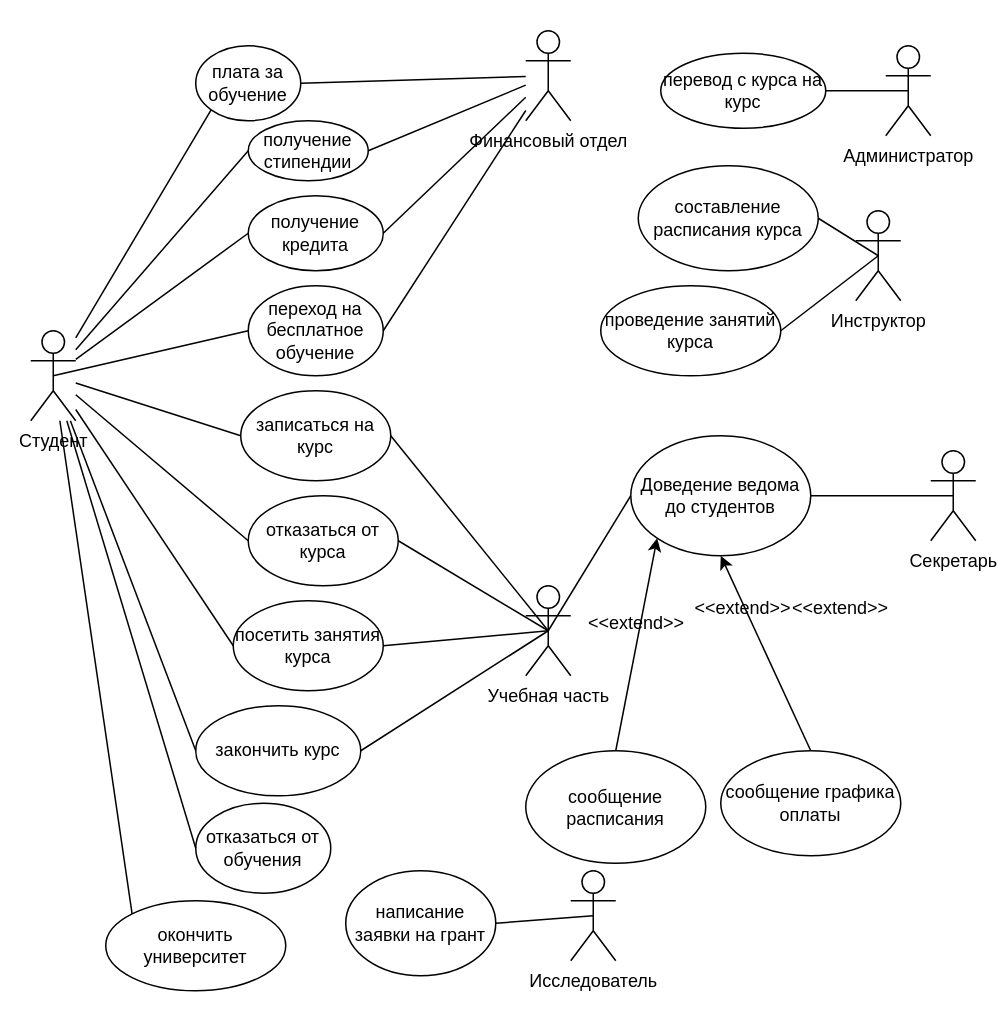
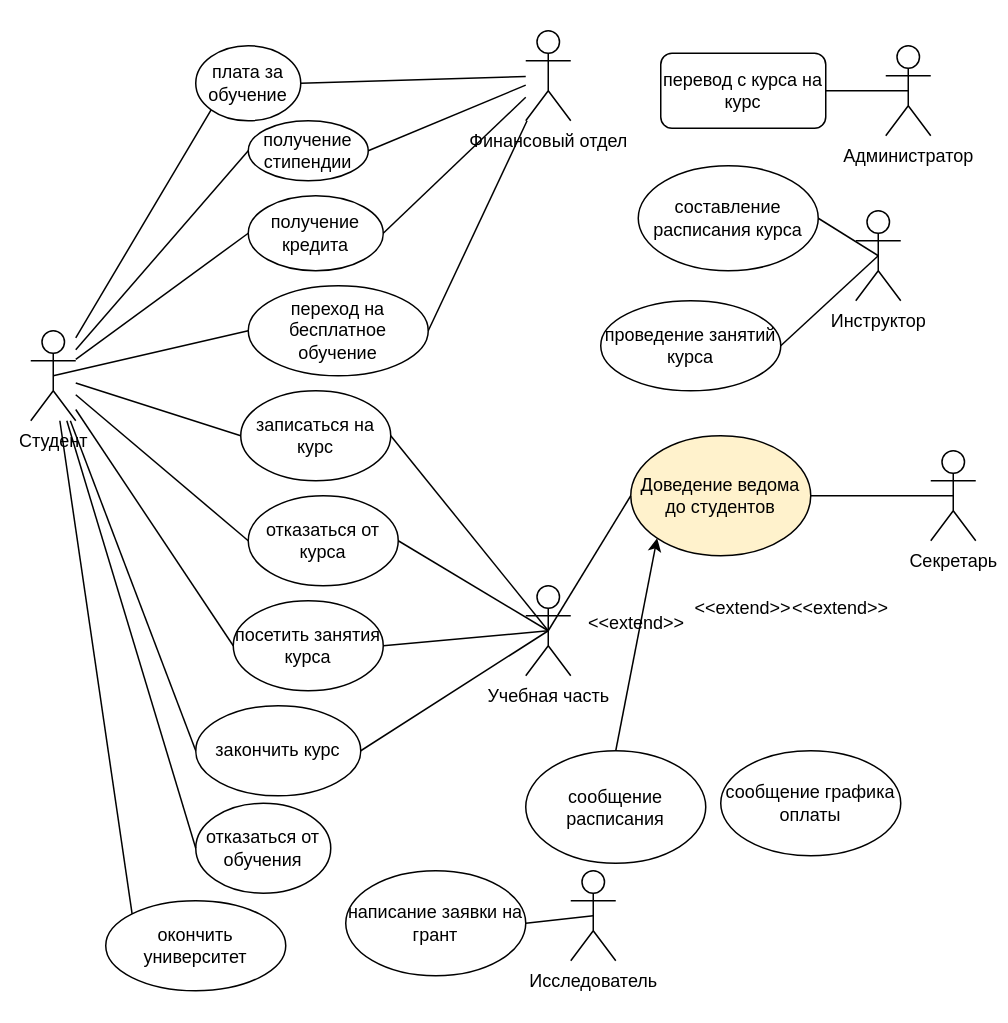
node "перевод с курса на курс": shape ellipse -> rounded rectangle
node "переход на бесплатное обучение": size 135x90 -> 180x90
node "проведение занятий курса": moved (691, 331) -> (691, 346)
node "Доведение ведома до студентов": fillcolor #ffffff -> #fff2cc
edge "сообщение графика оплаты" -> "Доведение ведома до студентов": removed
node "написание заявки на грант": size 150x105 -> 180x105
